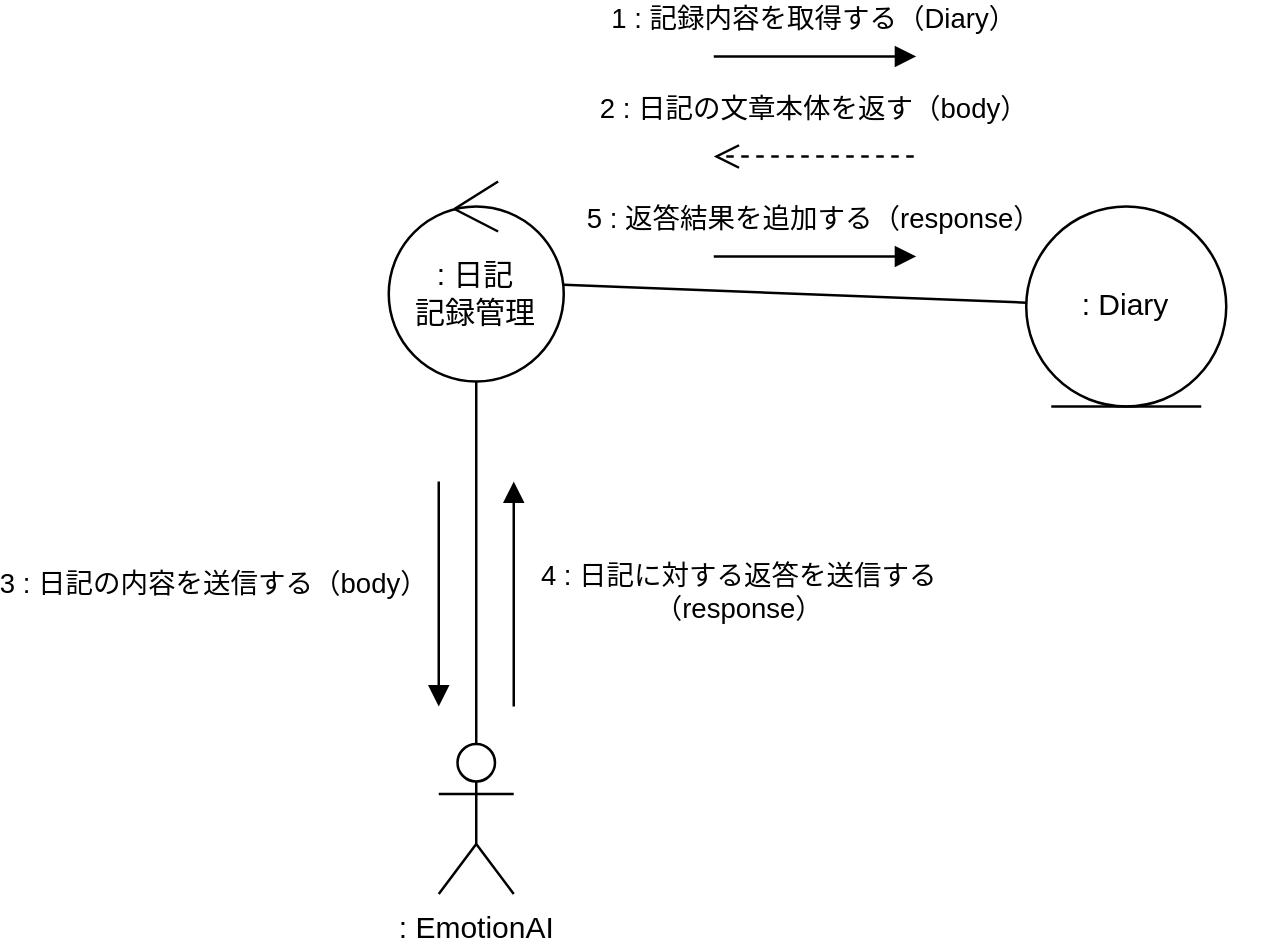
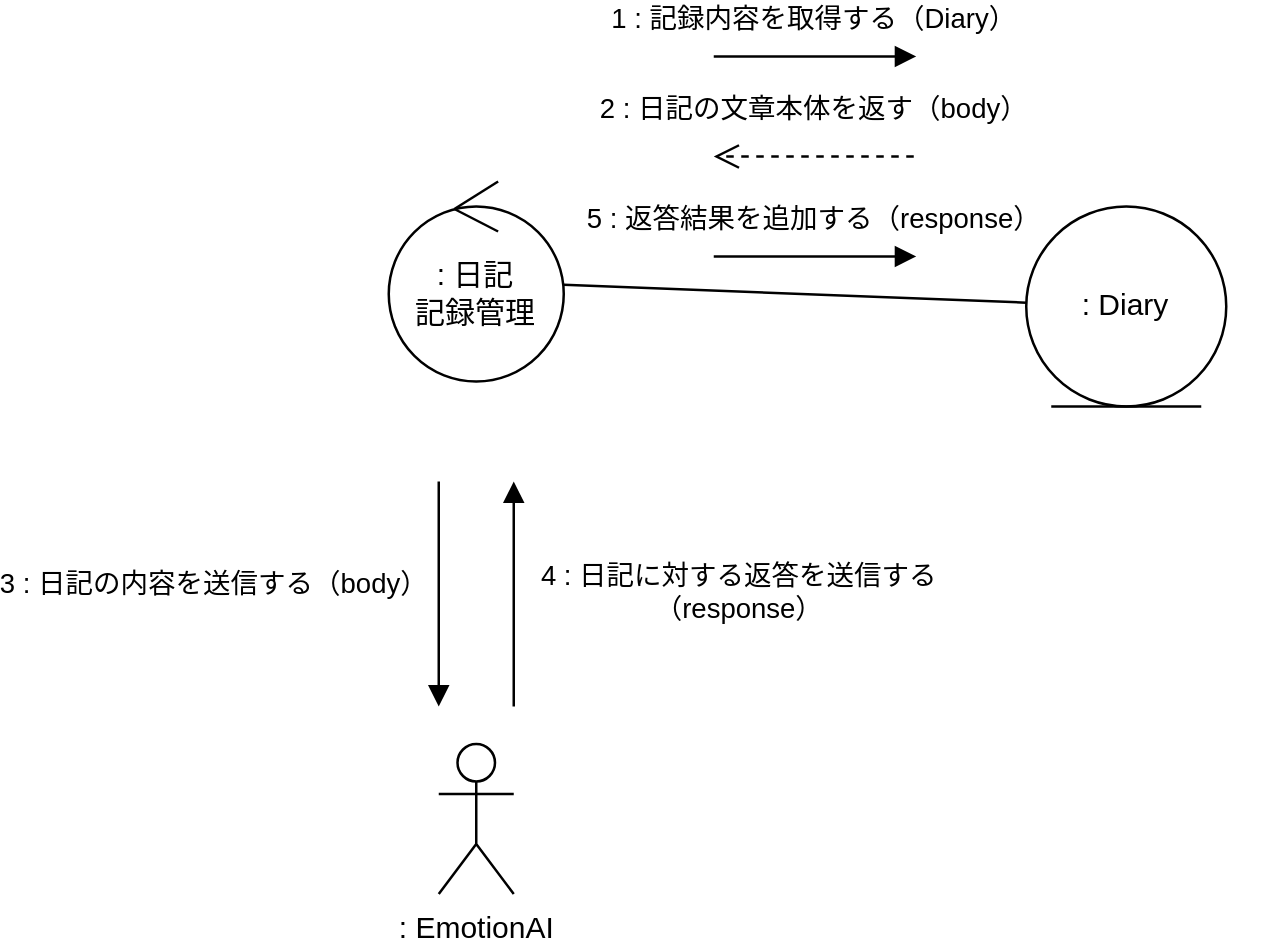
edge ": 日記 記録管理" -- ": EmotionAI": removed
